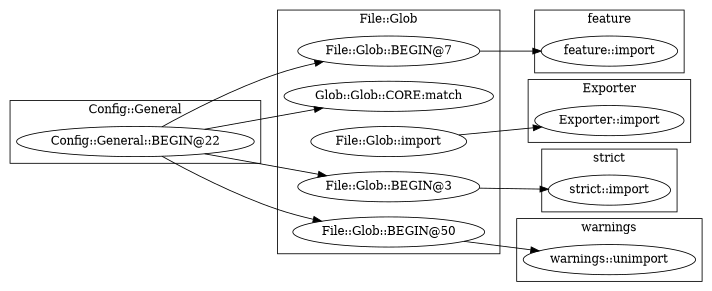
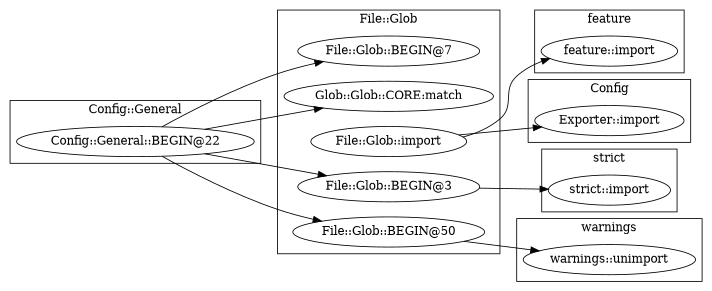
edge "File::Glob::BEGIN@7" -> "feature::import": now "File::Glob::import" -> "feature::import"
cluster "Exporter": label "Exporter" -> "Config"
